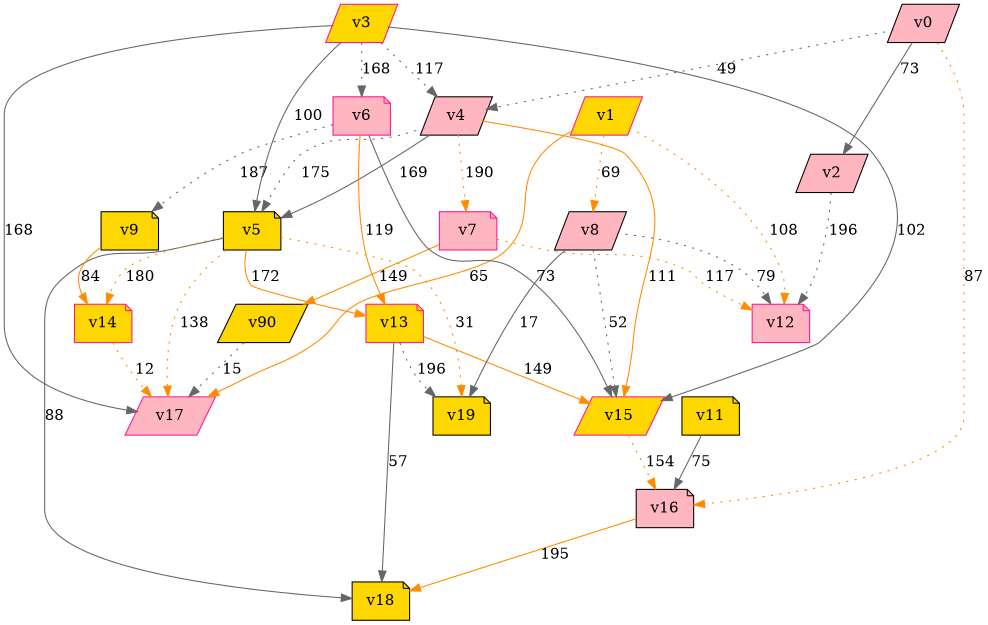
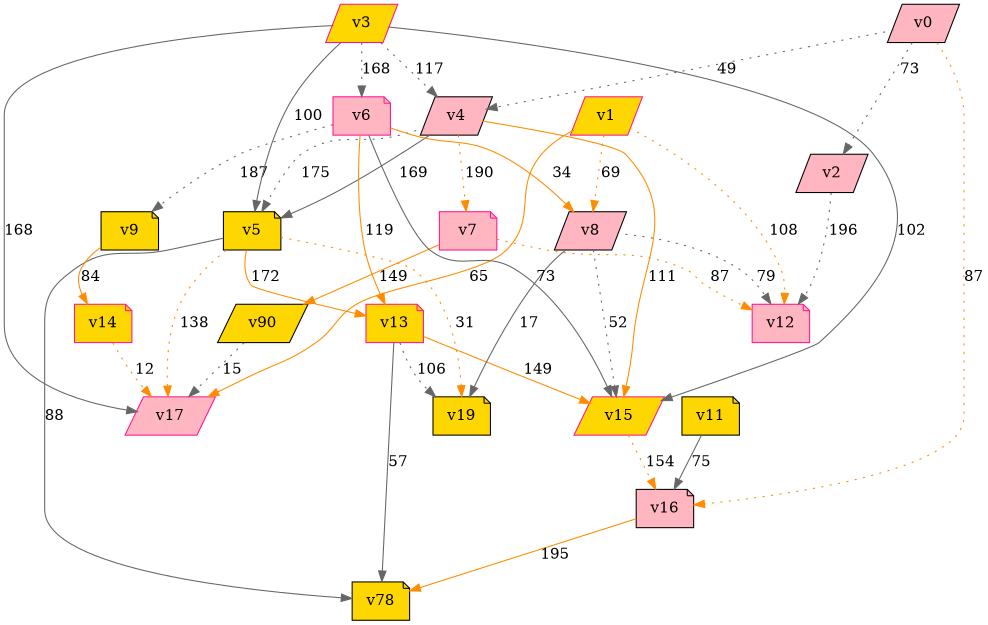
edge "v0" -> "v2": style solid -> dotted
edge "v6" -> "v8": added, label "34"
edge "v5" -> "v14": removed, label "180"
edge "v7" -> "v12": label "117" -> "87"
edge "v13" -> "v19": label "196" -> "106"
node "v18": label "v18" -> "v78"
